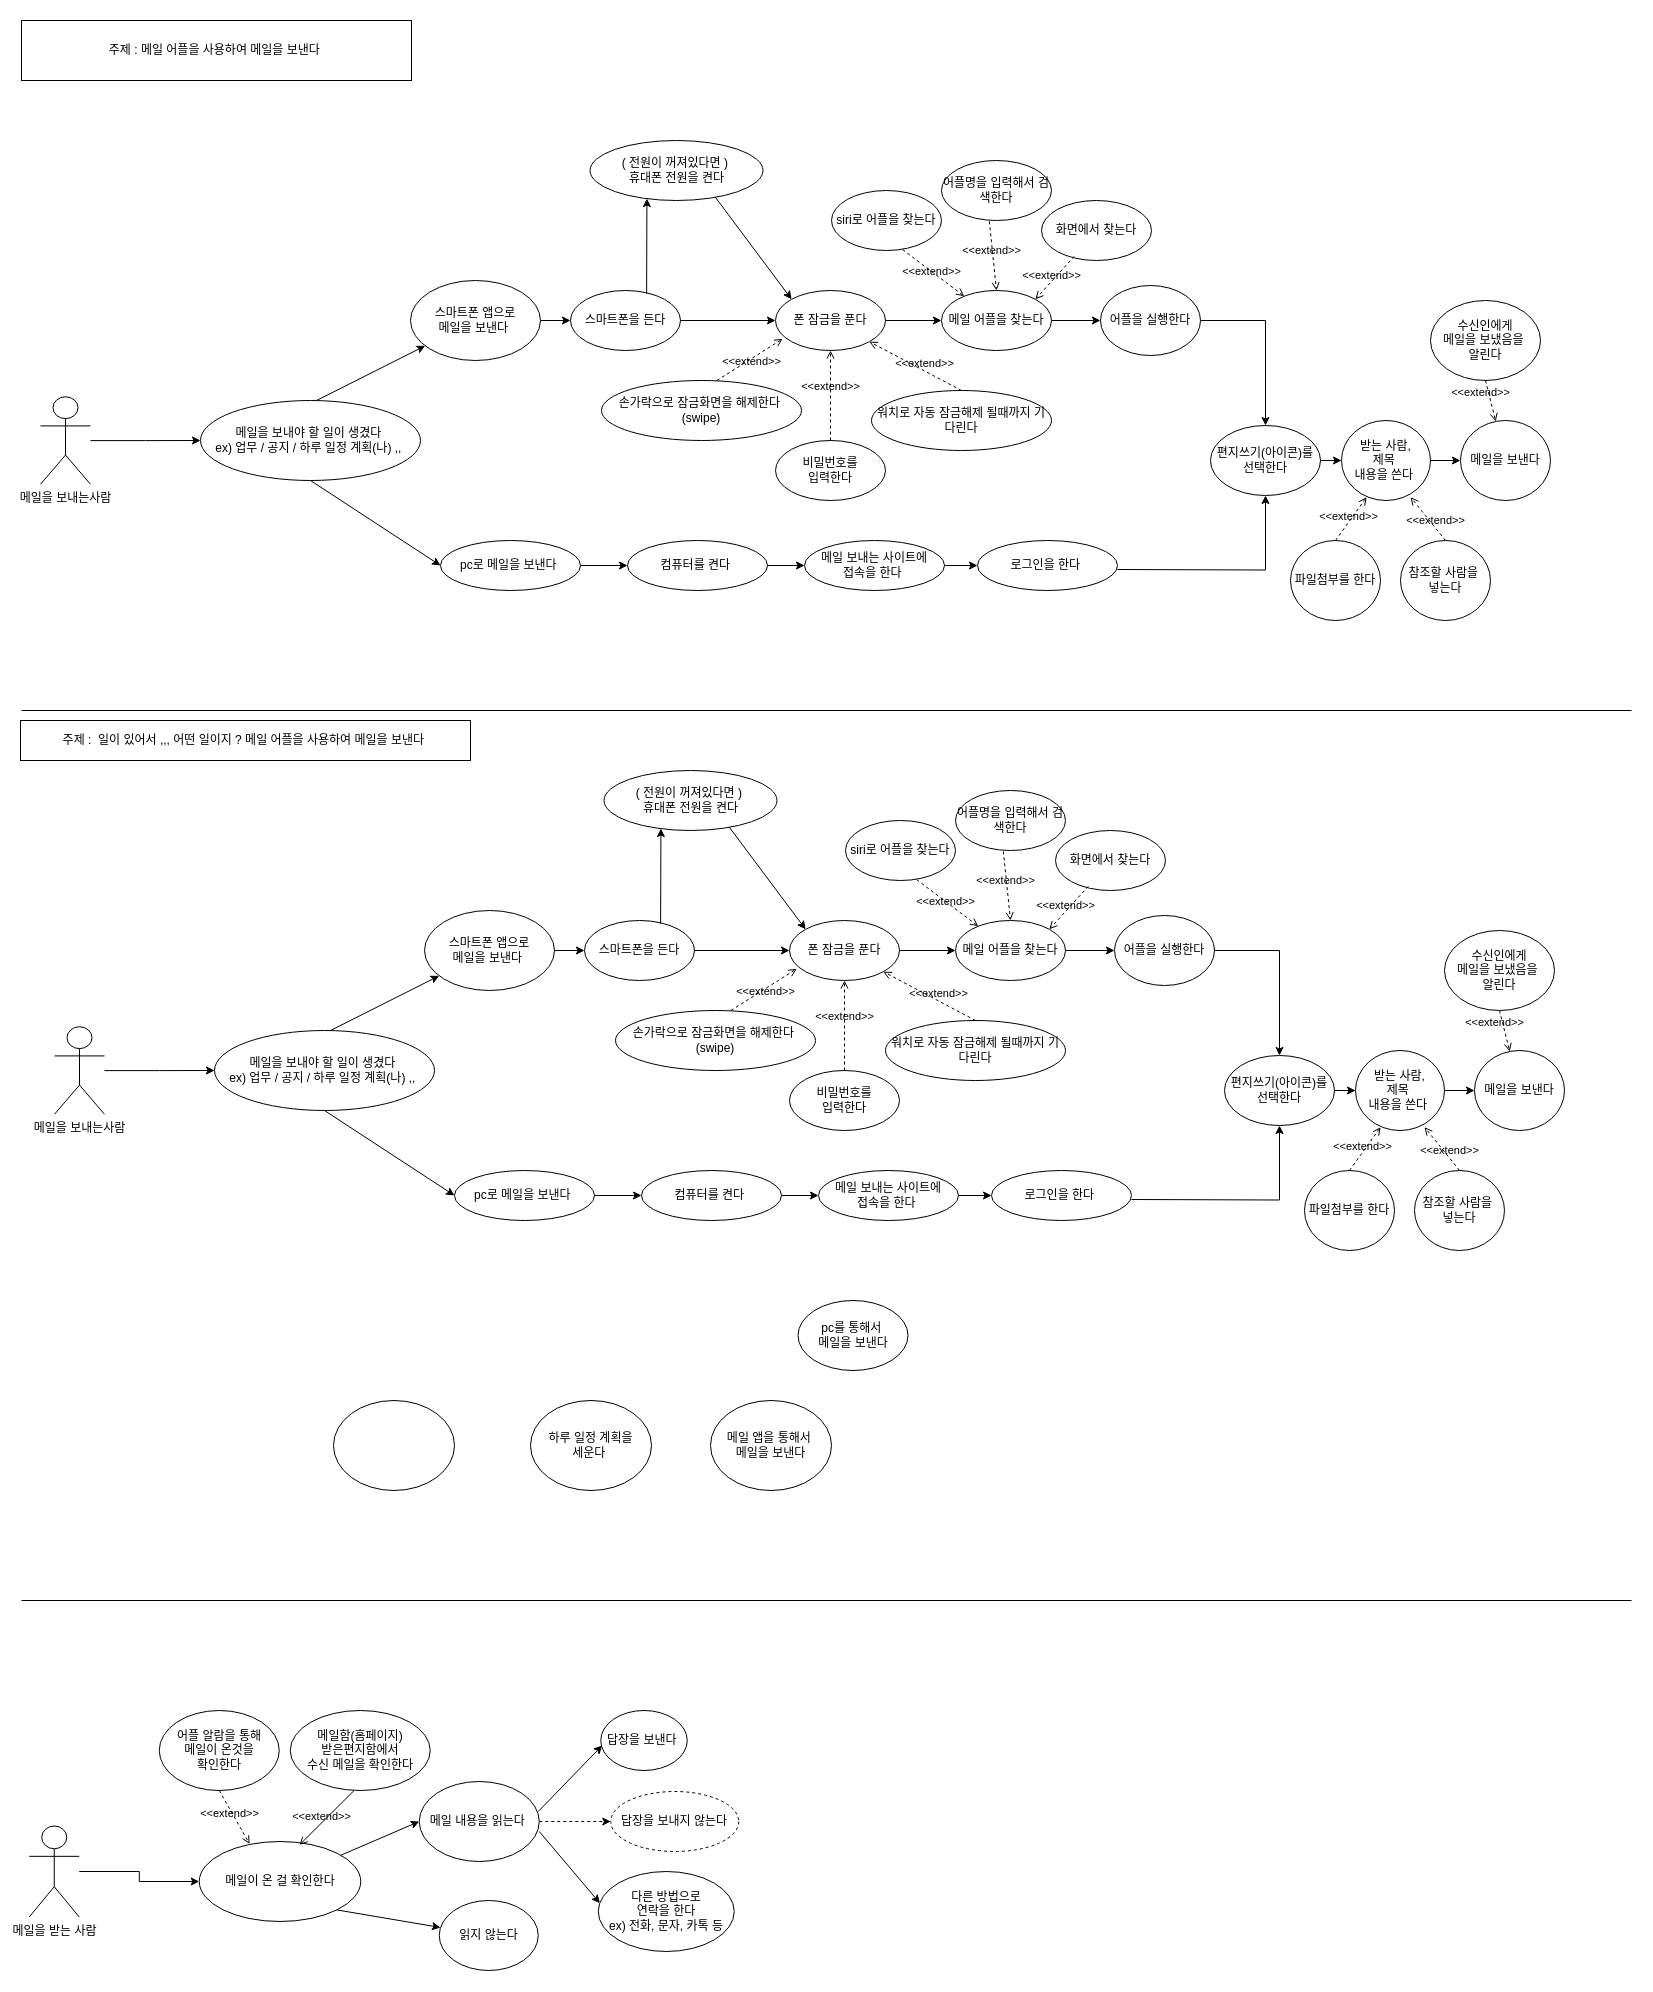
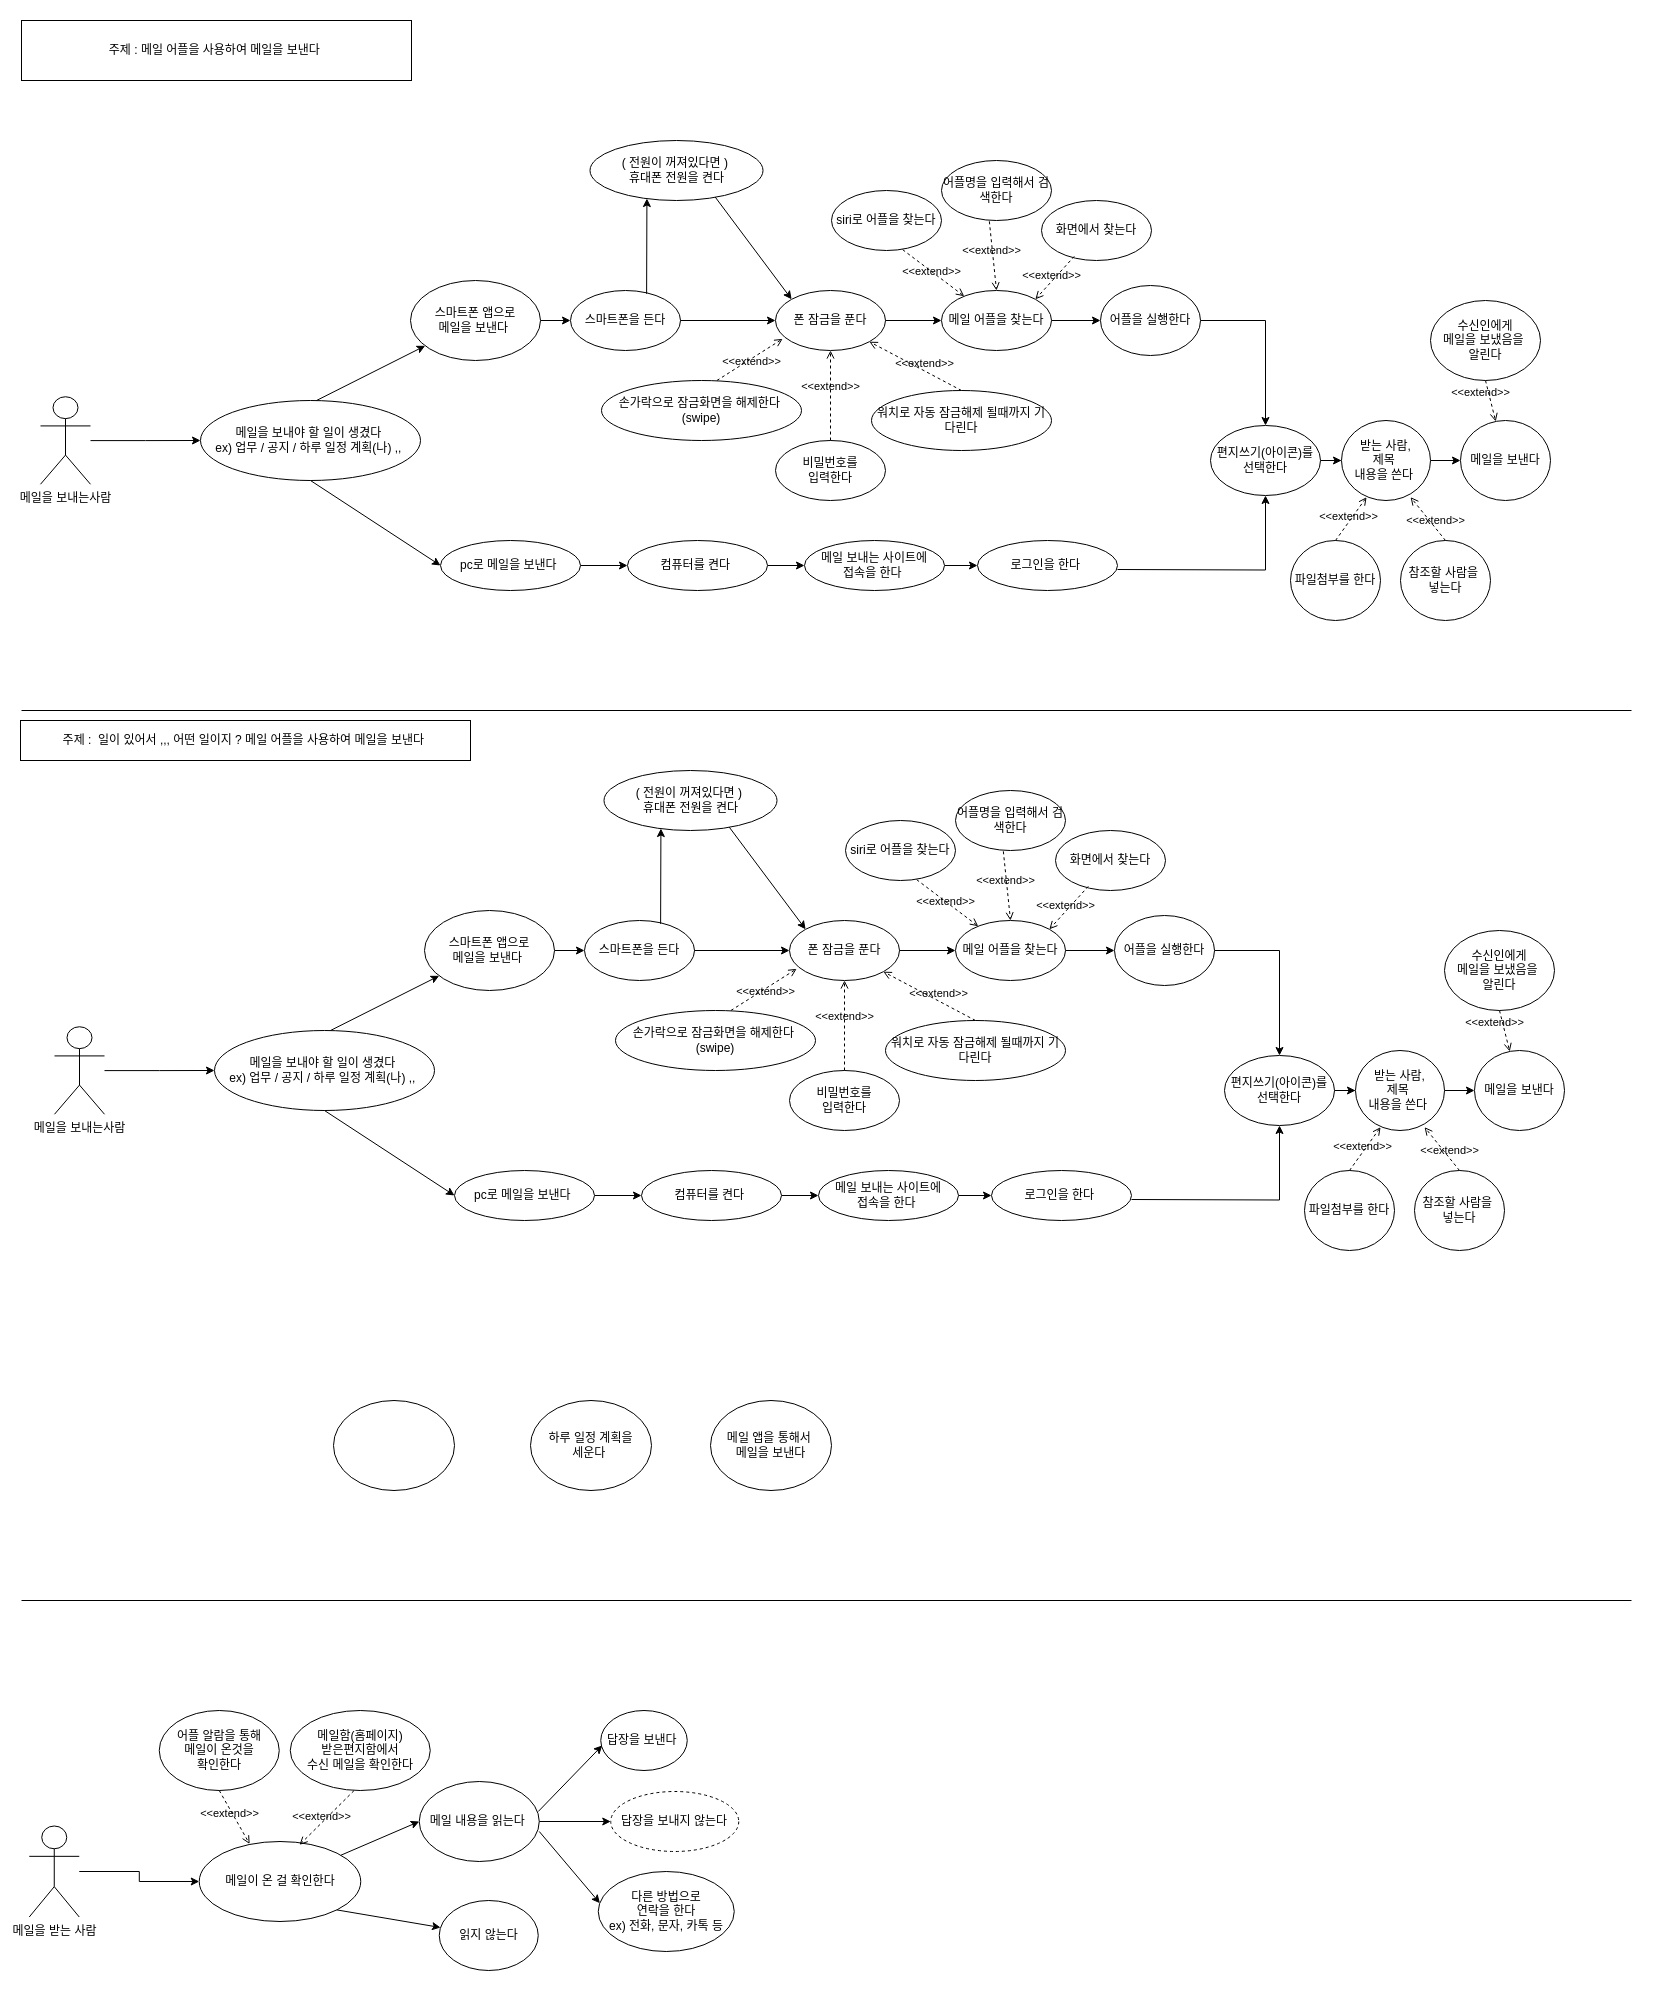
node "pc를 통해서 메일을 보낸다": removed
edge "메일함(홈페이지) 받은편지함에서 수신 메일을 확인한다" -> "메일이 온 걸 확인한다": style solid -> dashed
edge "메일 내용을 읽는다" -> "답장을 보내지 않는다": style dashed -> solid
